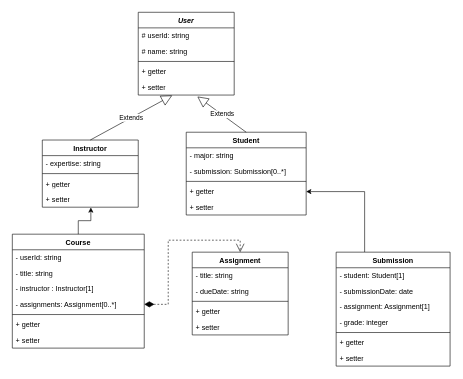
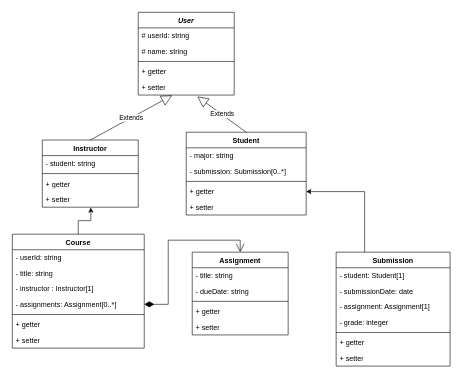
node "- expertise: string": label "- expertise: string" -> "- student: string"
edge "Assignment" -- "- assignments: Assignment[0..*]": style dashed -> solid
